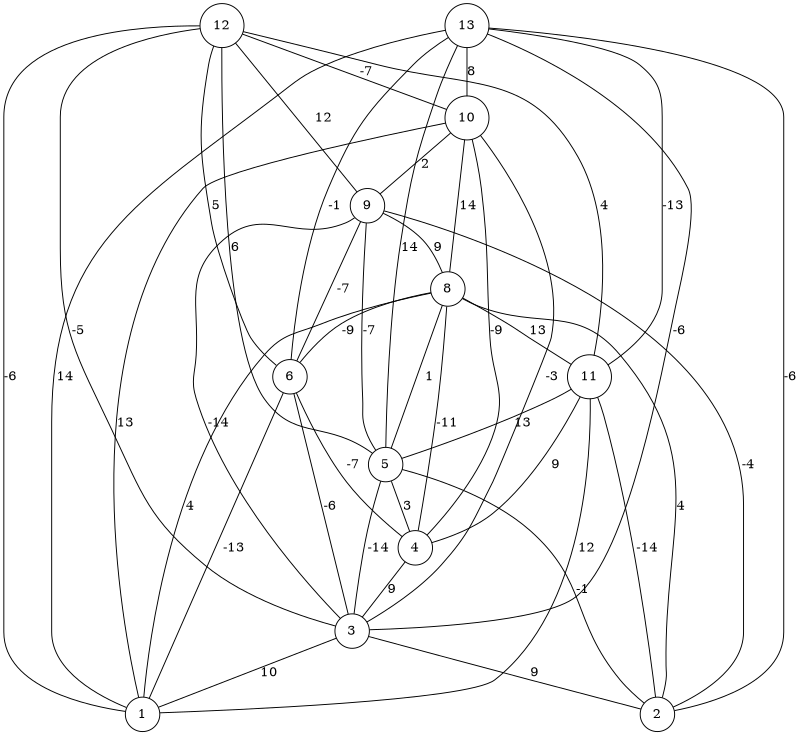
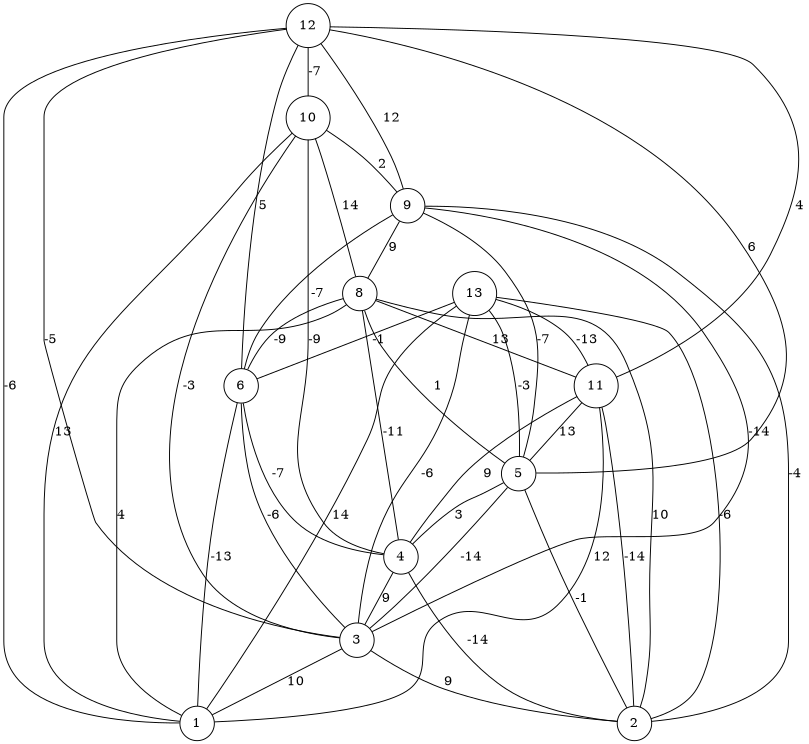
edge "13" -- "10": removed, label "8"
edge "13" -- "5": label "14" -> "-3"
edge "8" -- "2": label "4" -> "10"
edge "4" -- "2": added, label "-14"
